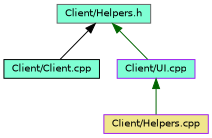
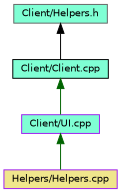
edge "Client/UI.cpp" -> "Client/Helpers.h": now "Client/UI.cpp" -> "Client/Client.cpp"
node "Client/Helpers.cpp": label "Client/Helpers.cpp" -> "Helpers/Helpers.cpp"
